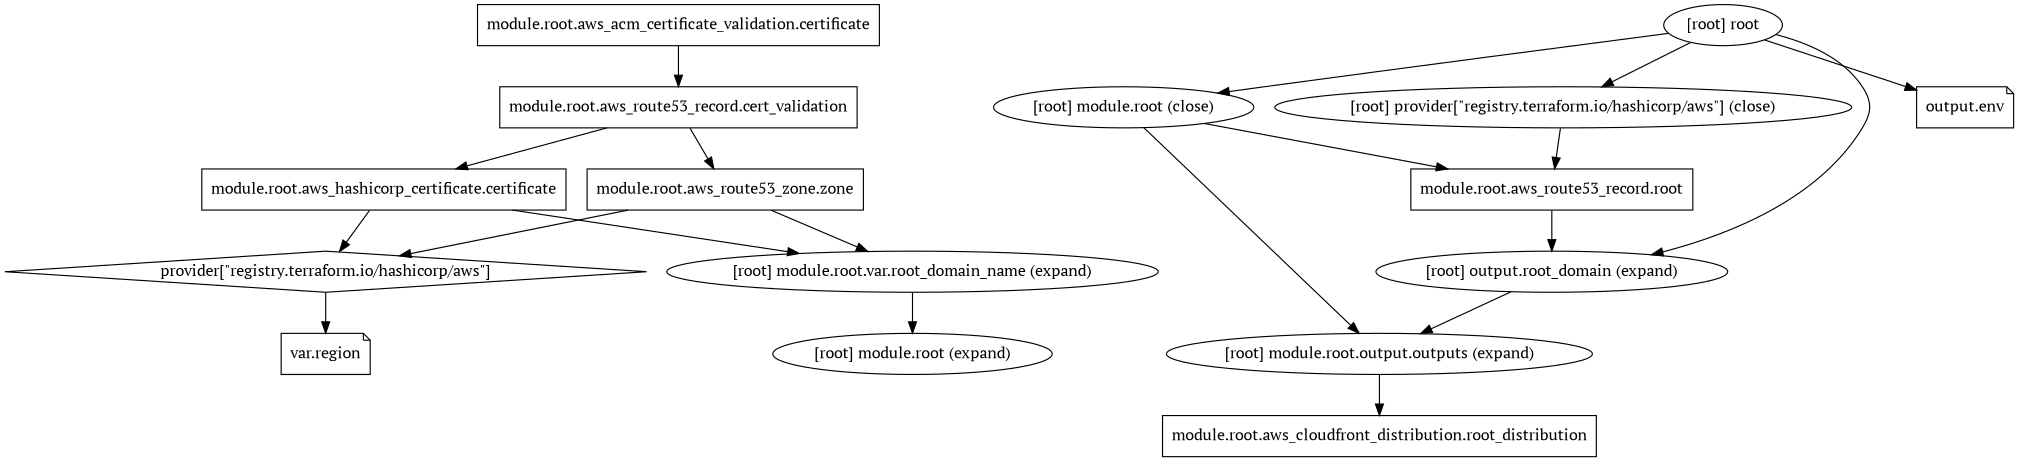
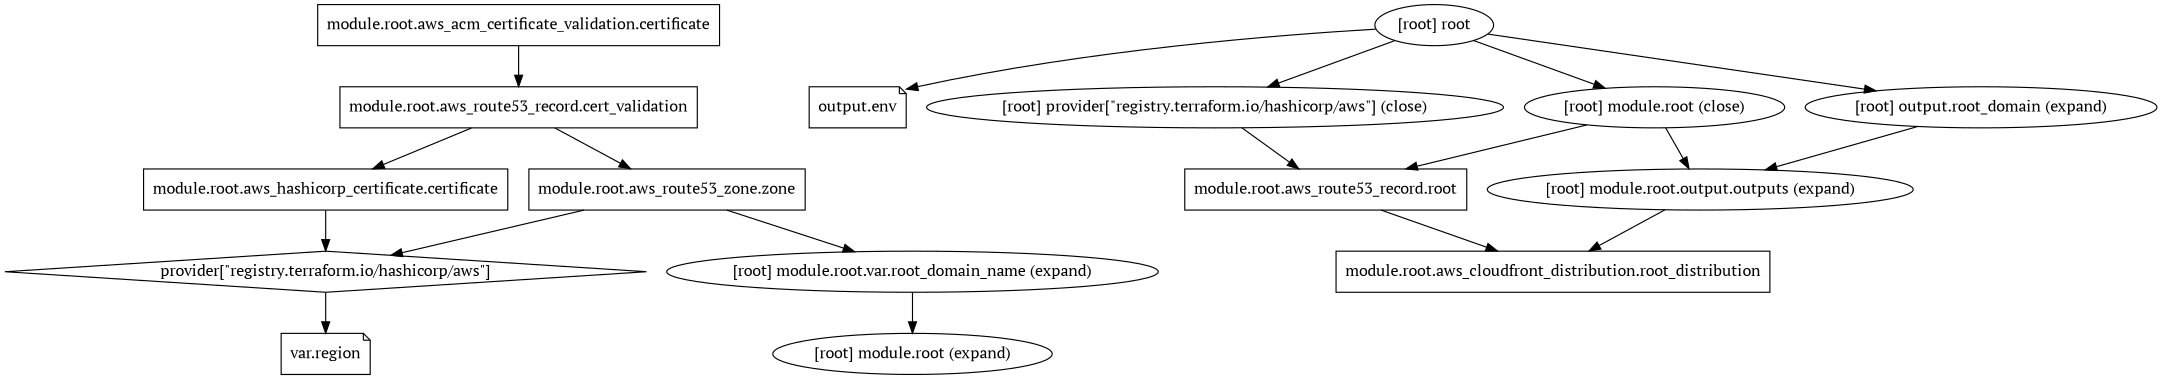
edge "module.root.aws_route53_record.root" -> "[root] output.root_domain (expand)": now "module.root.aws_route53_record.root" -> "module.root.aws_cloudfront_distribution.root_distribution"
edge "module.root.aws_hashicorp_certificate.certificate" -> "[root] module.root.var.root_domain_name (expand)": removed
